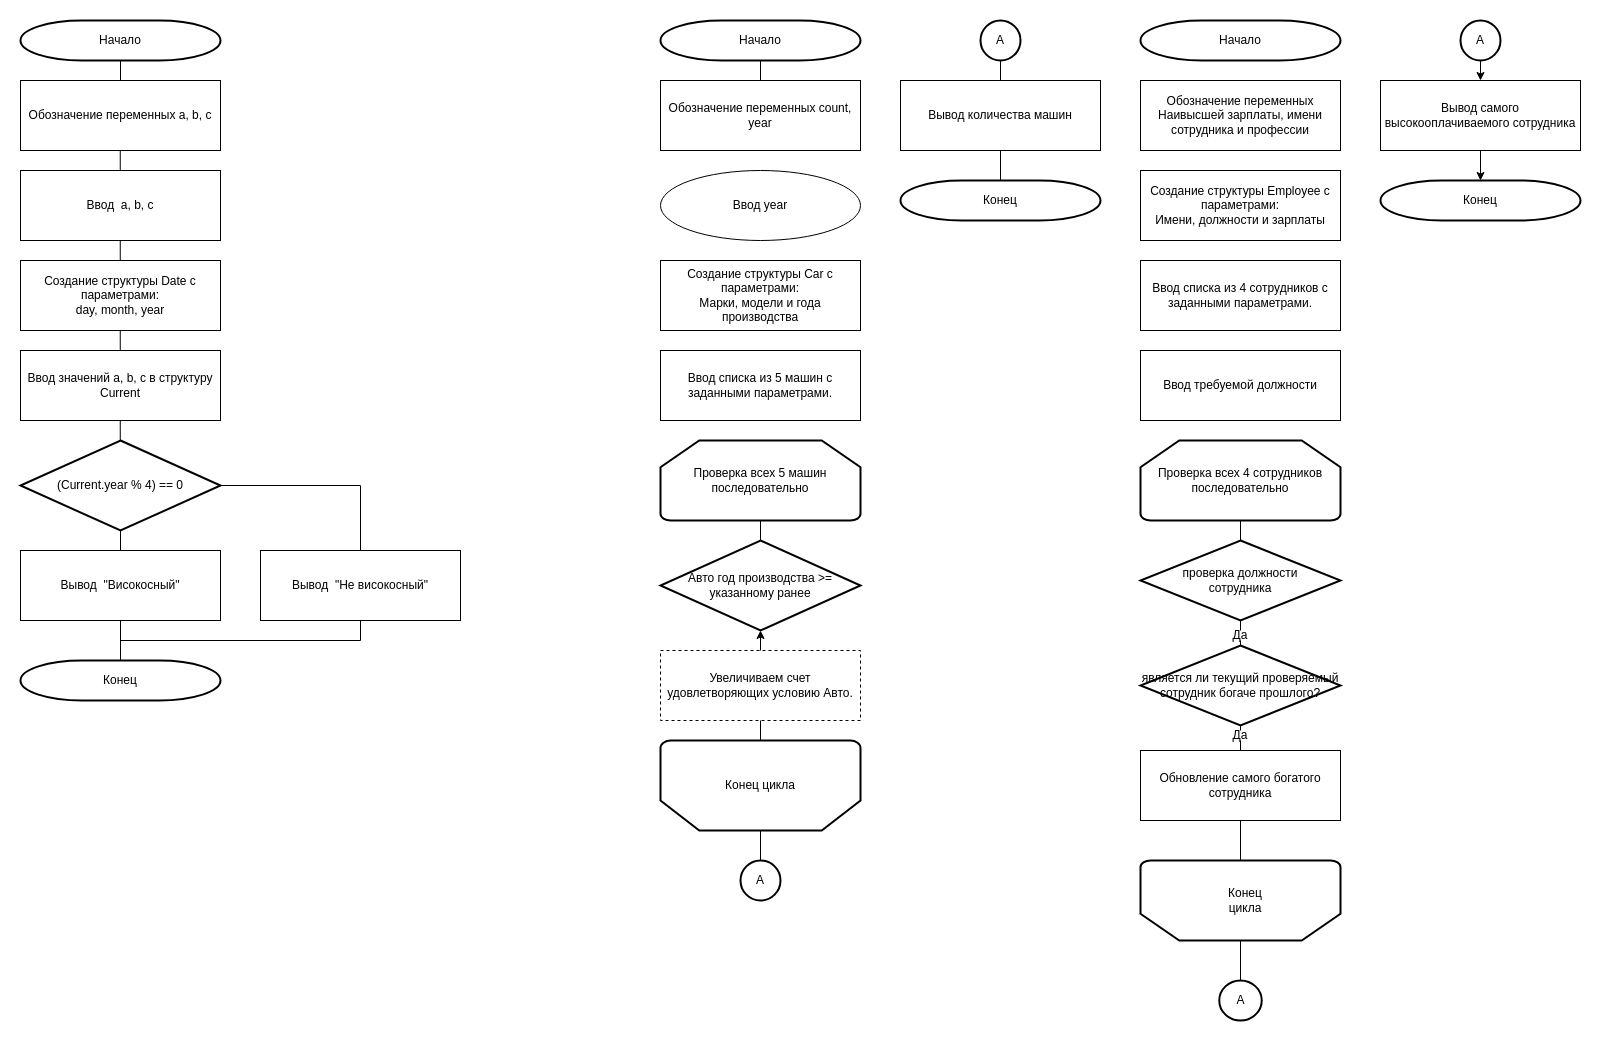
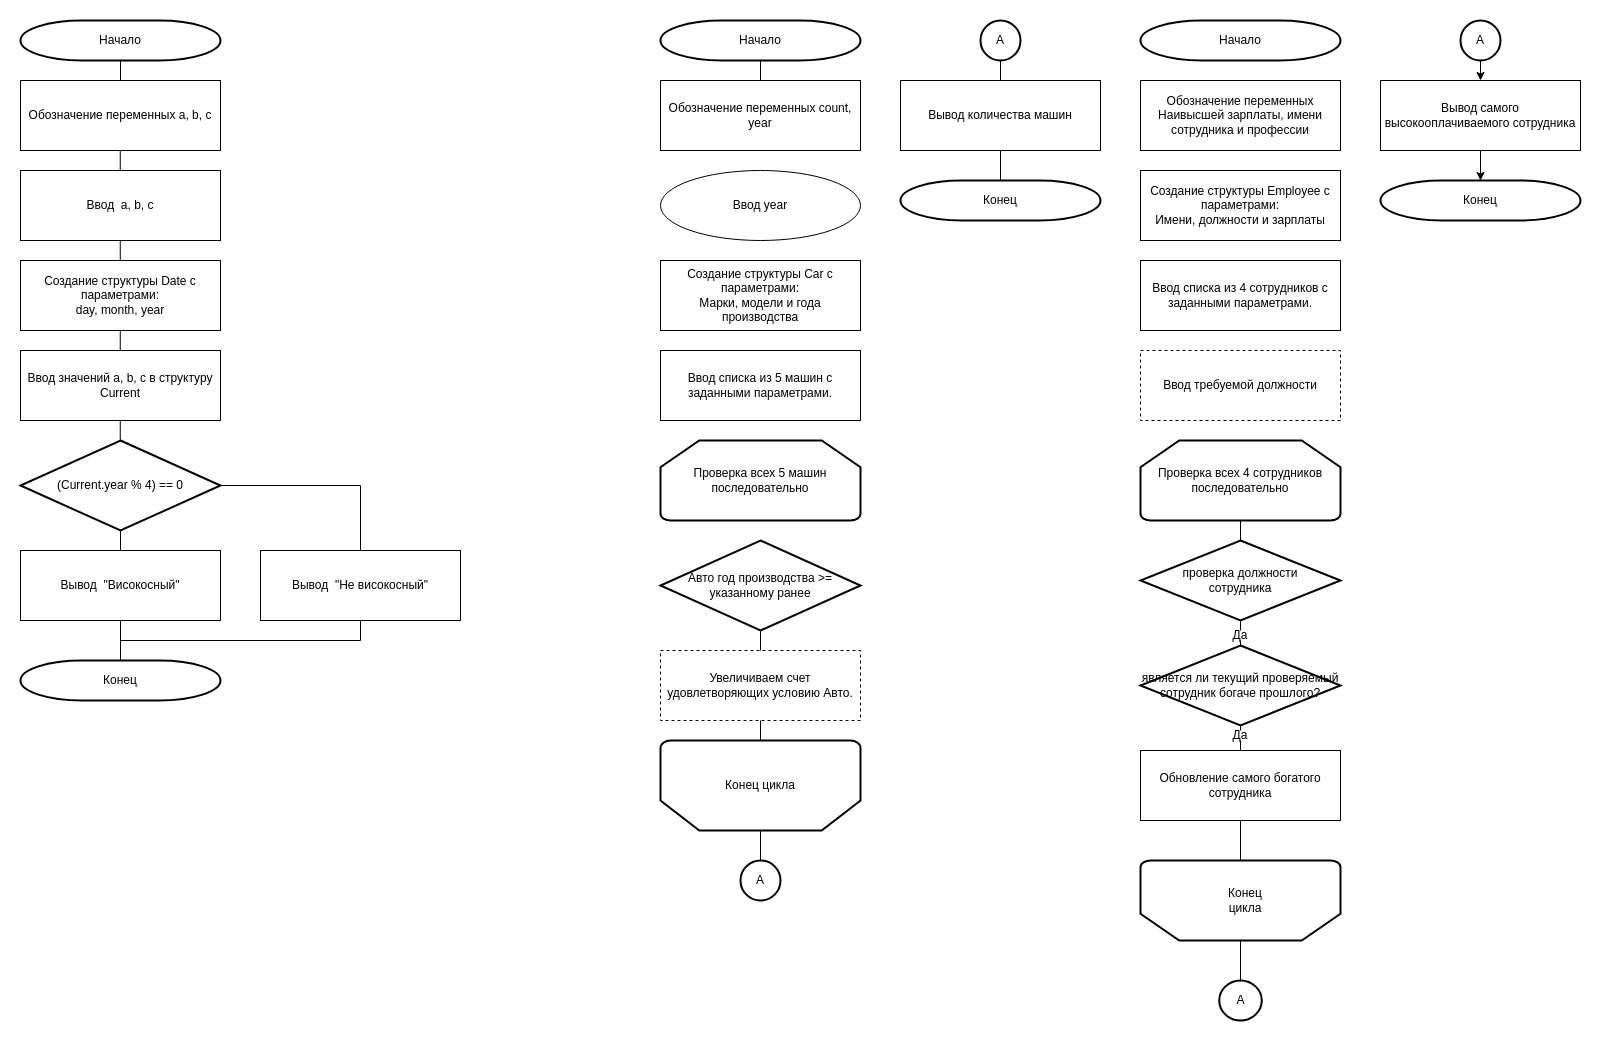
node "Ввод требуемой должности": style solid -> dashed
edge "Проверка всех 5 машин последовательно" -- "Авто год производства >= указанному ранее": removed
edge "Увеличиваем счет удовлетворяющих условию Авто." -> "Авто год производства >= указанному ранее": arrowhead classic -> none
